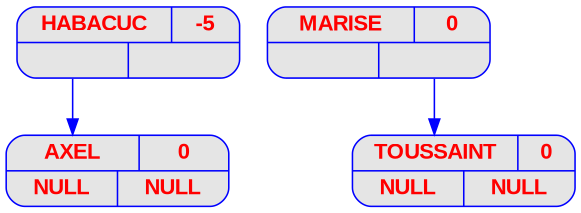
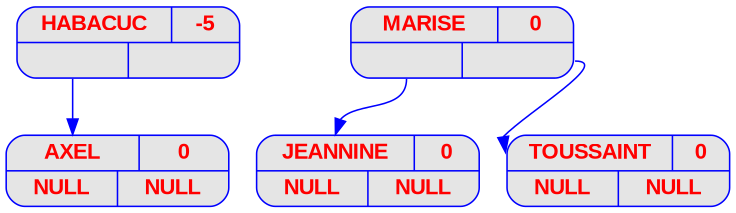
node "JEANNINE": added
